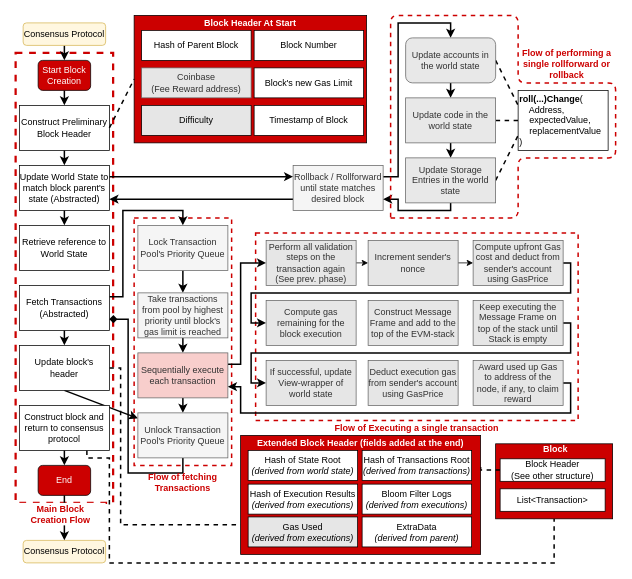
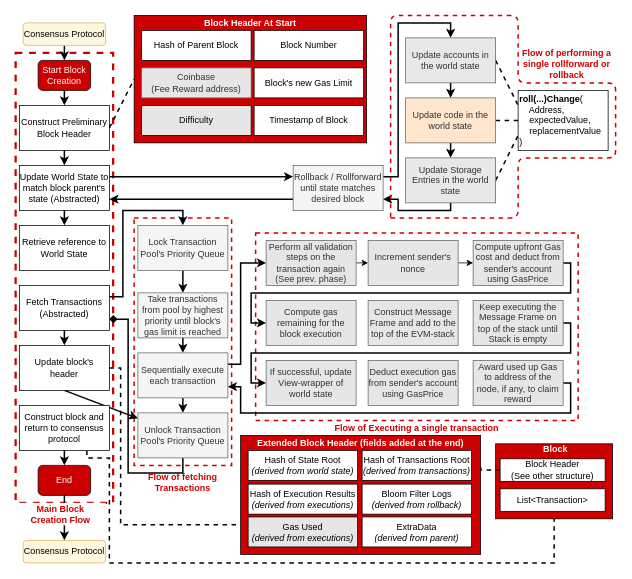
node "Update accounts in the world state": shape rounded rectangle -> rectangle
node "Update code in the world state": fillcolor #e8e8e8 -> #ffe6cc
node "Sequentially execute each transaction": fillcolor #f8cecc -> #f5f5f5
node "Bloom Filter Logs (derived from executions)": label "Bloom Filter Logs (derived from executions)" -> "Bloom Filter Logs (derived from rollback)"
